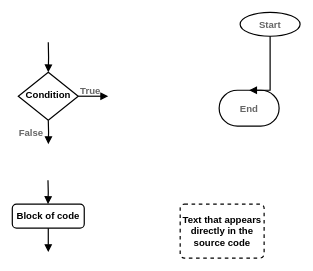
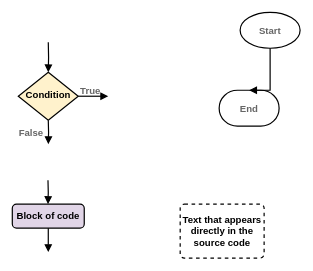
node "Start": size 60x24 -> 60x36
node "Condition": fillcolor #ffffff -> #fff2cc
node "Block of code": fillcolor #ffffff -> #e1d5e7
